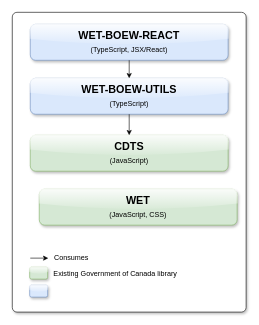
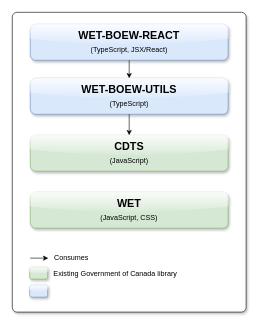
node "WET (JavaScript, CSS)": moved (138, 207) -> (129, 210)
